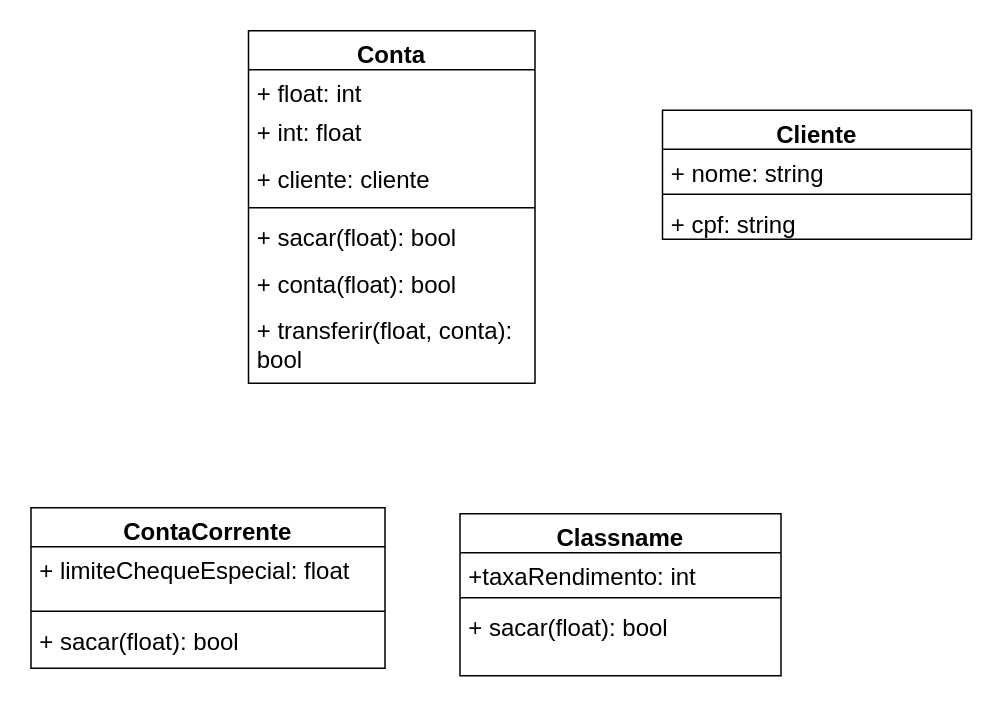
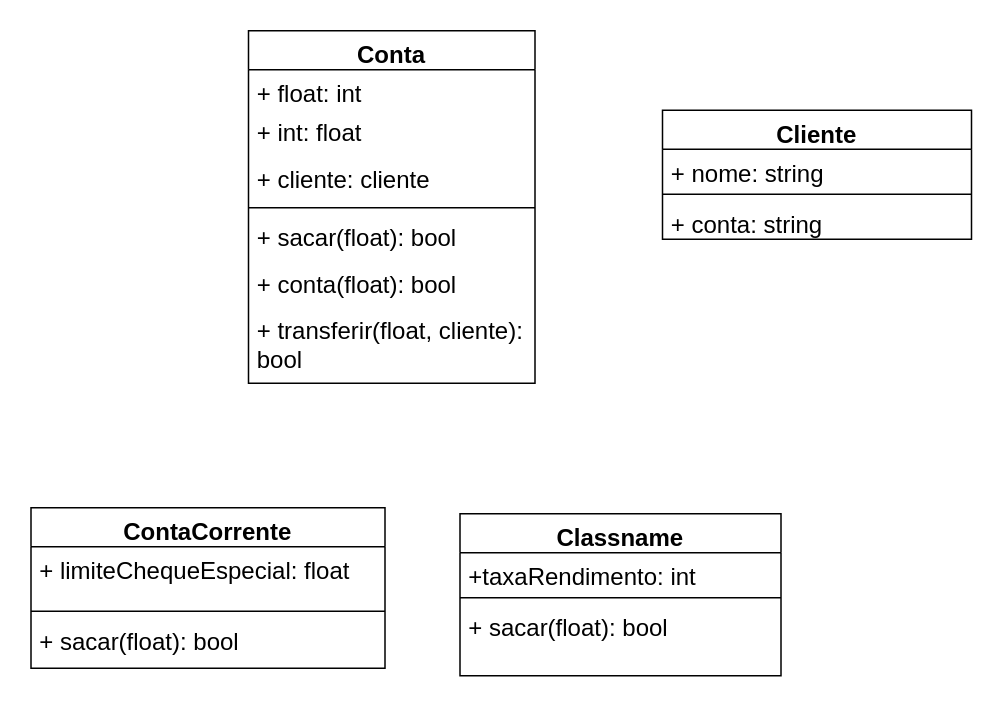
node "+ cpf: string": label "+ cpf: string" -> "+ conta: string"
node "+ transferir(float, conta): bool": label "+ transferir(float, conta): bool" -> "+ transferir(float, cliente): bool"
